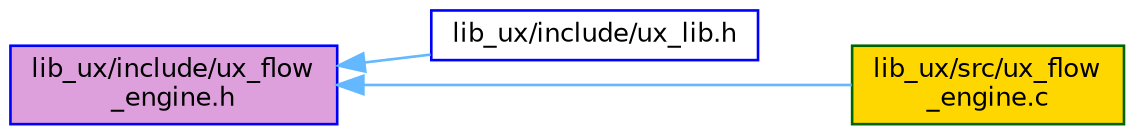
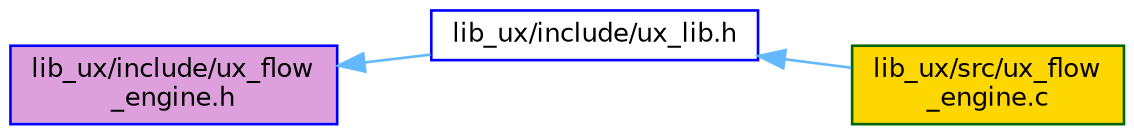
edge "lib_ux/src/ux_flow _engine.c" -> "lib_ux/include/ux_flow _engine.h": now "lib_ux/src/ux_flow _engine.c" -> "lib_ux/include/ux_lib.h"
